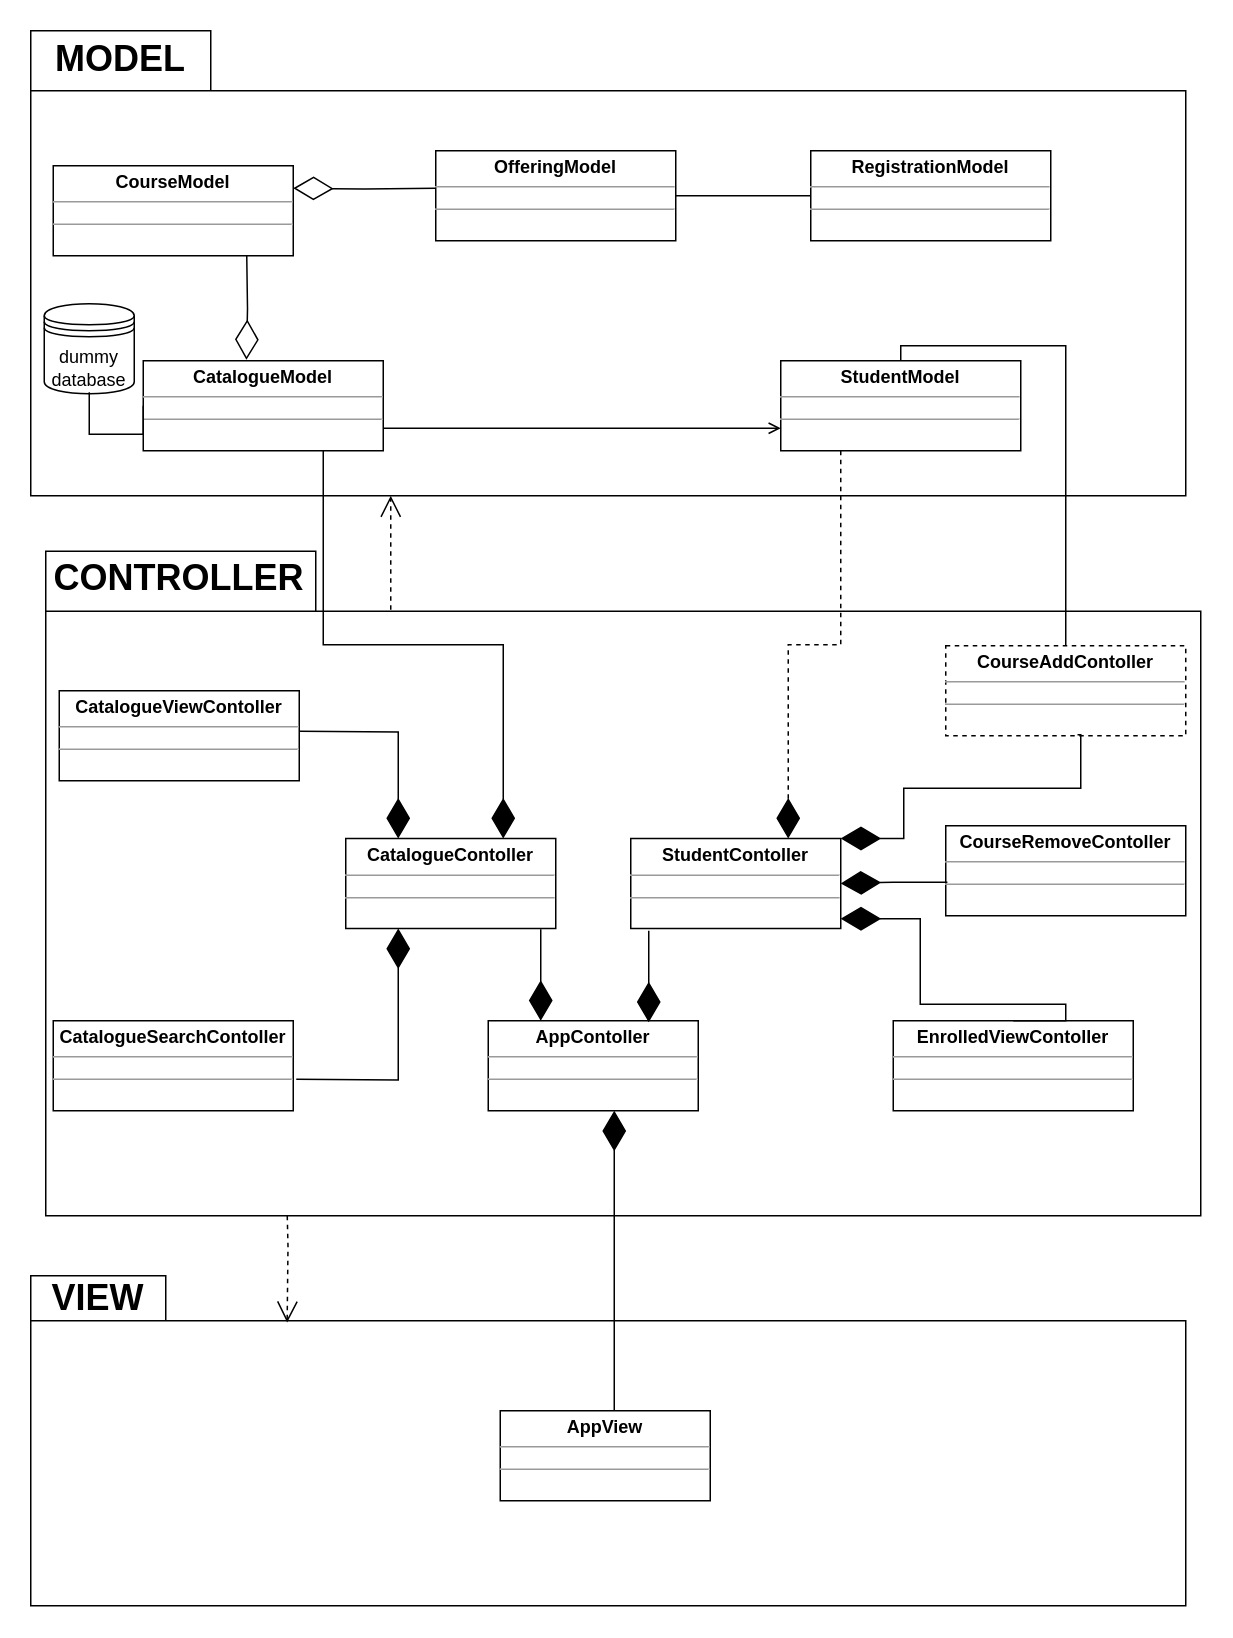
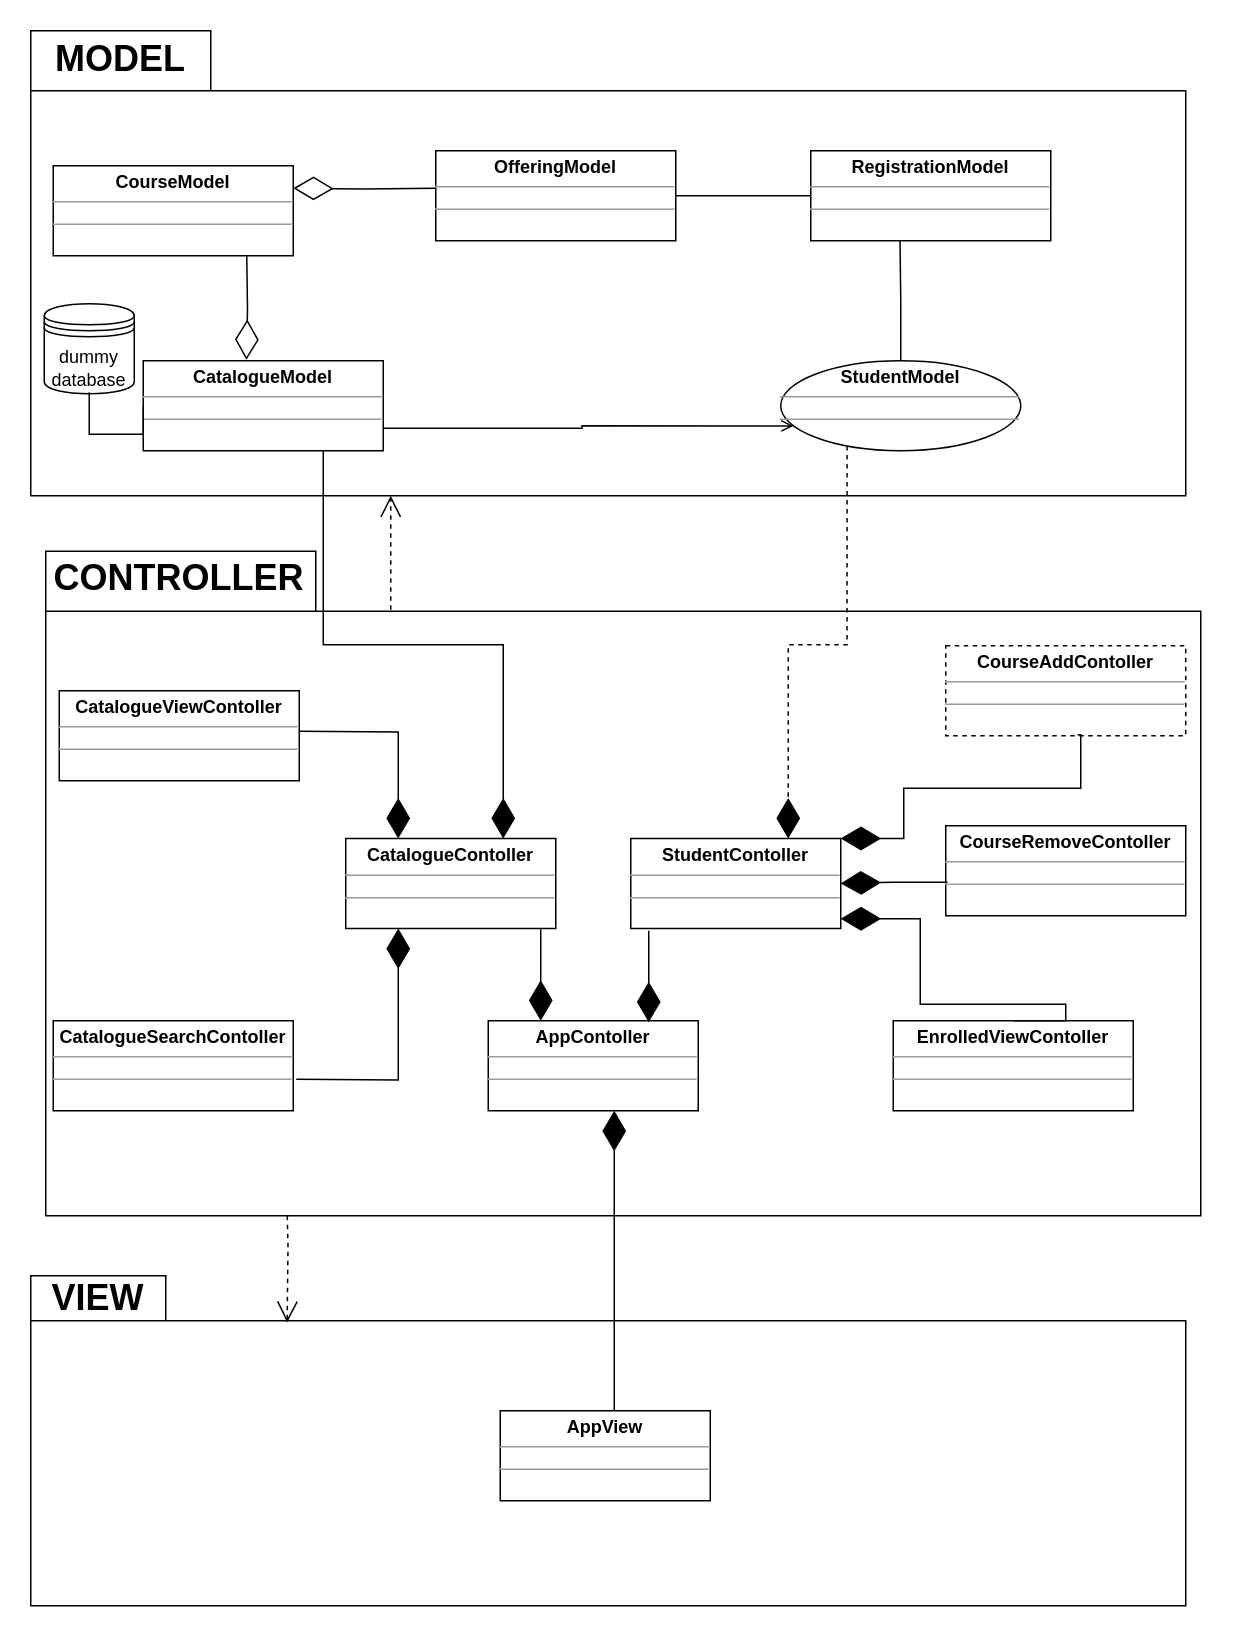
node "StudentModel": shape rectangle -> ellipse
edge "StudentModel" -- "CourseAddContoller": now "StudentModel" -- "RegistrationModel"
